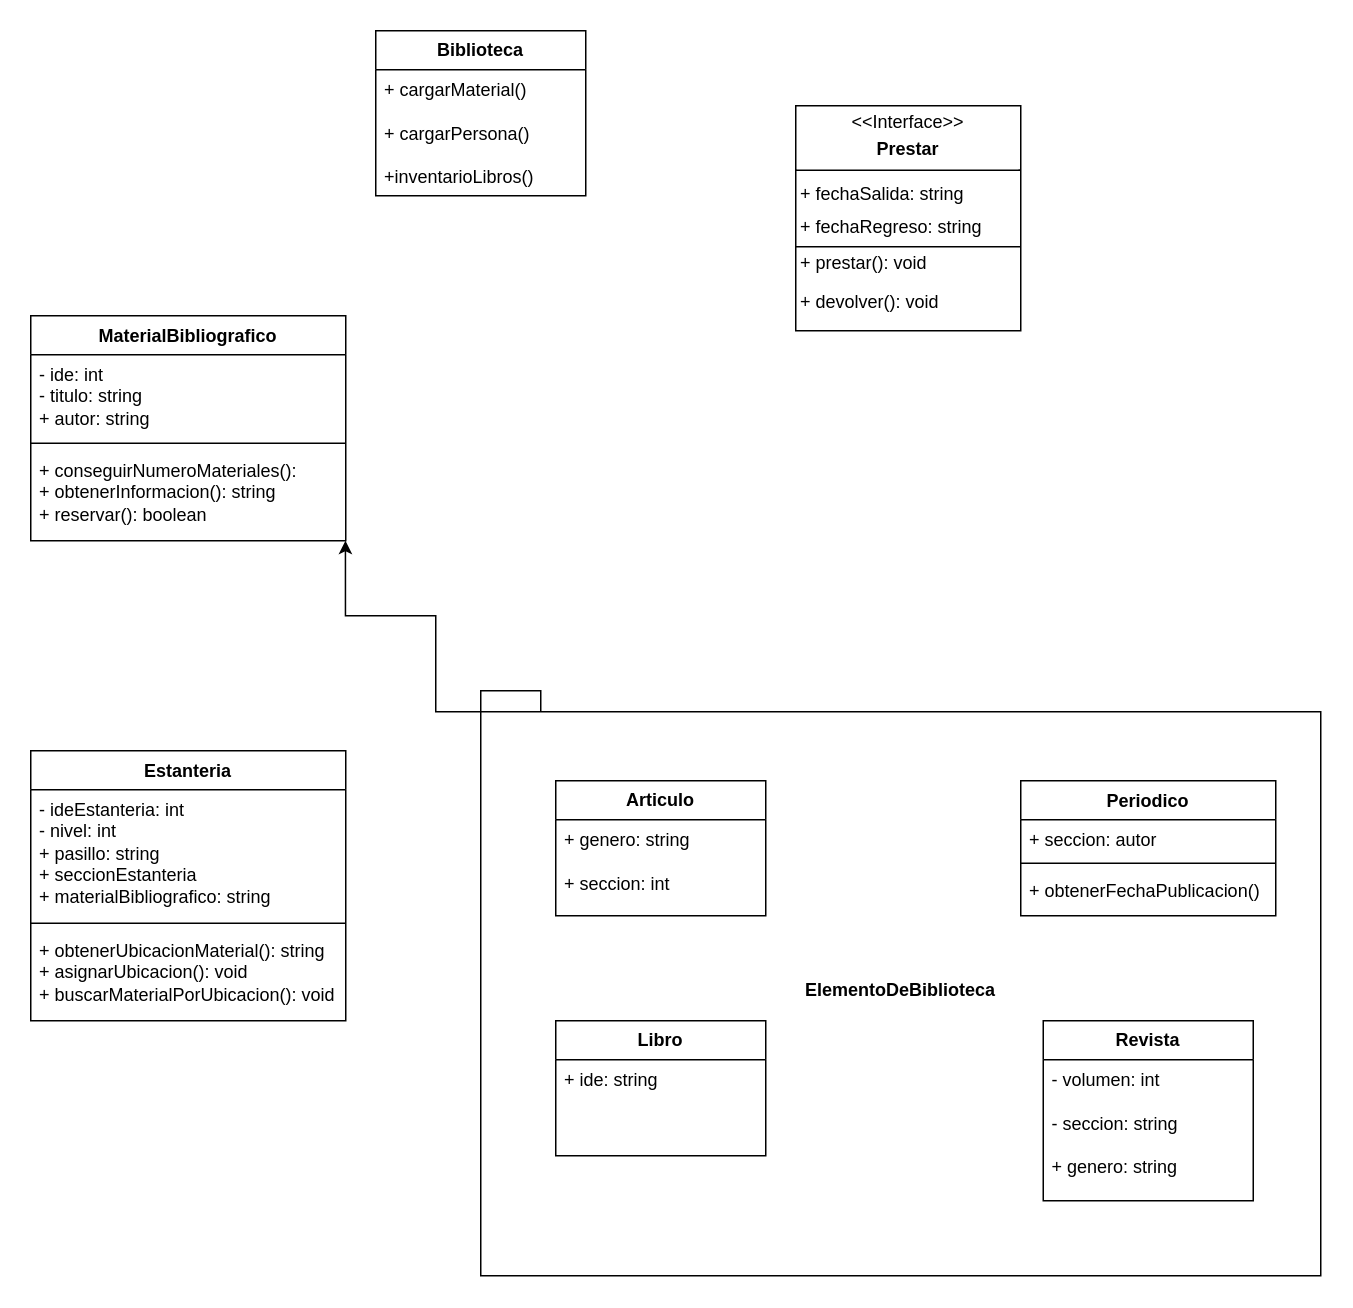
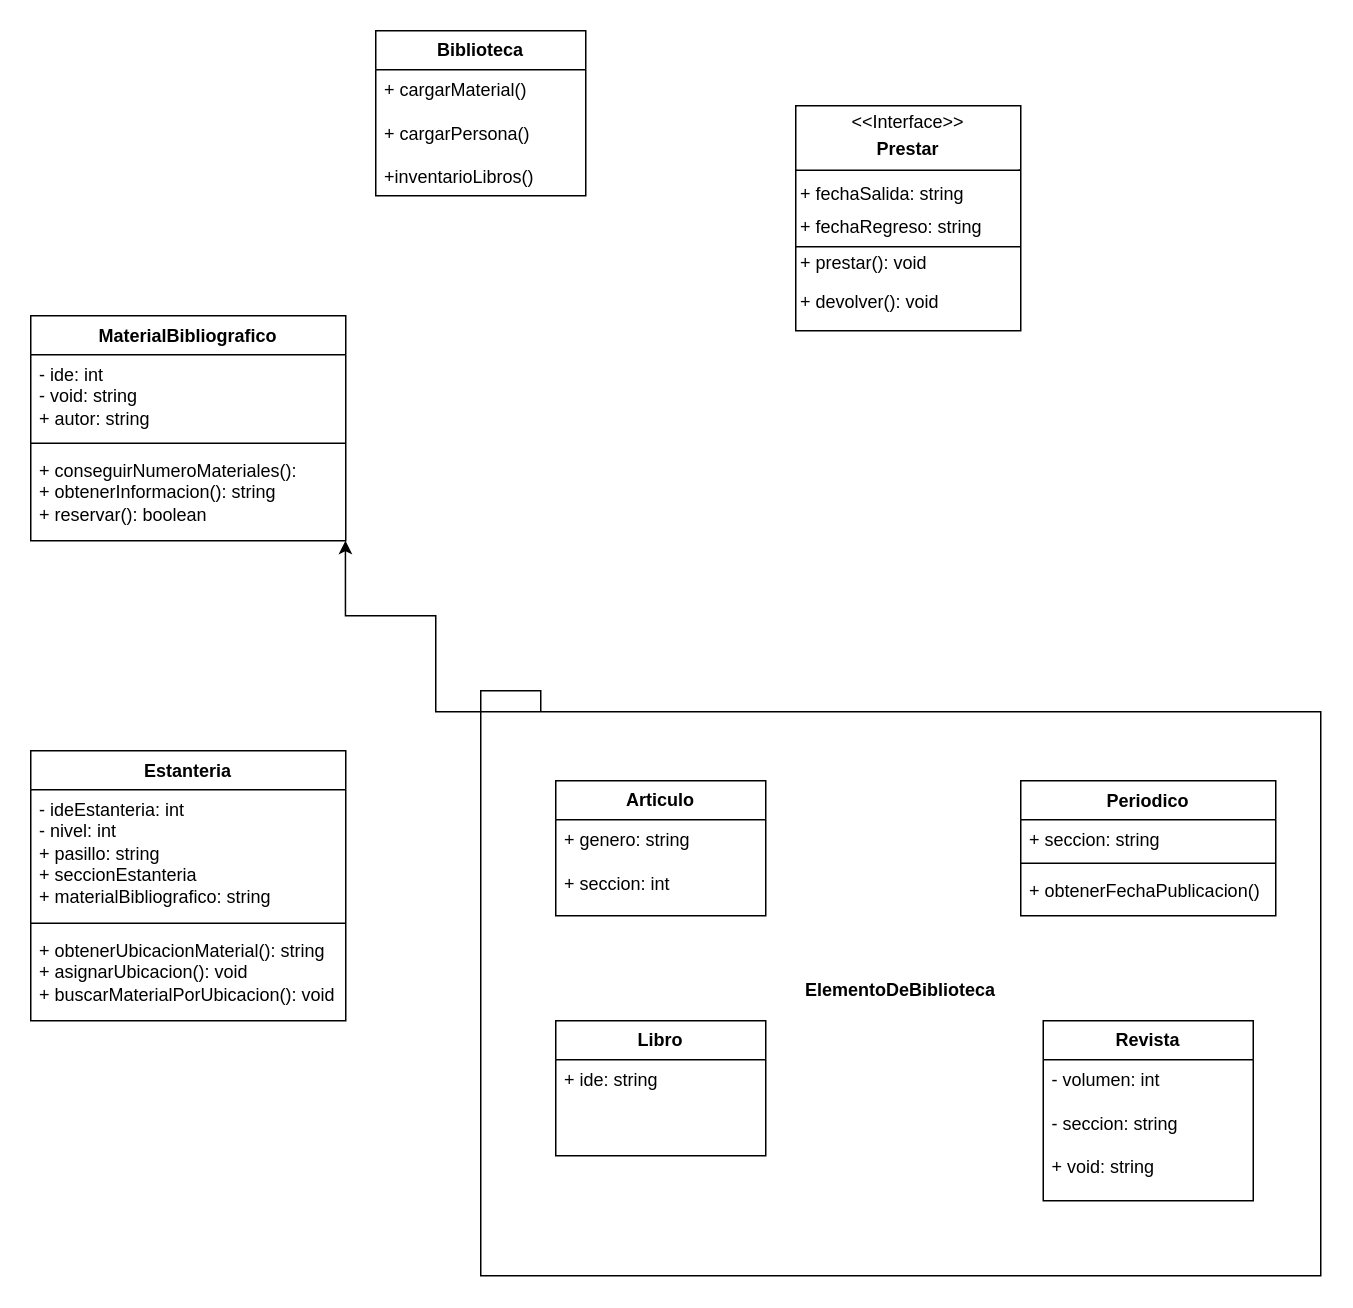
node "- ide: int - titulo: string + autor: string": label "- ide: int - titulo: string + autor: string" -> "- ide: int - void: string + autor: string"
node "+ seccion: autor": label "+ seccion: autor" -> "+ seccion: string"
node "- volumen: int - seccion: string + genero: string": label "- volumen: int - seccion: string + genero: string" -> "- volumen: int - seccion: string + void: string"
